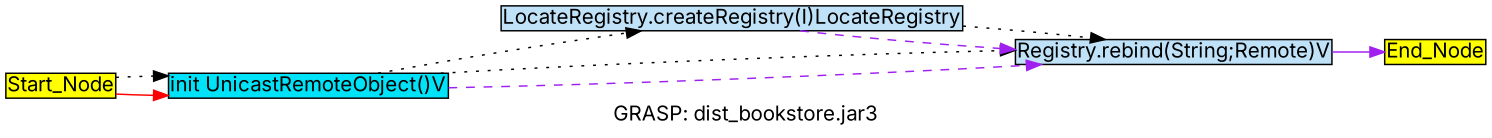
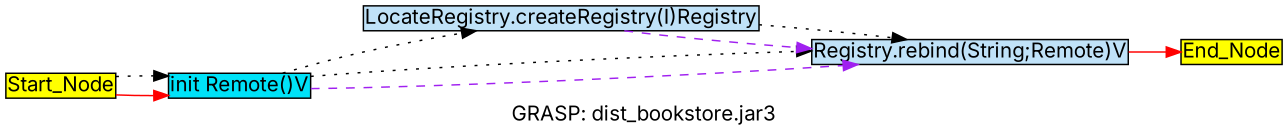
node "LocateRegistry.createRegistry(I)LocateRegistry": label "LocateRegistry.createRegistry(I)LocateRegistry" -> "LocateRegistry.createRegistry(I)Registry"
edge "Registry.rebind(String;Remote)V" -> "End_Node": color purple -> red
node "init UnicastRemoteObject()V": label "init UnicastRemoteObject()V" -> "init Remote()V"
